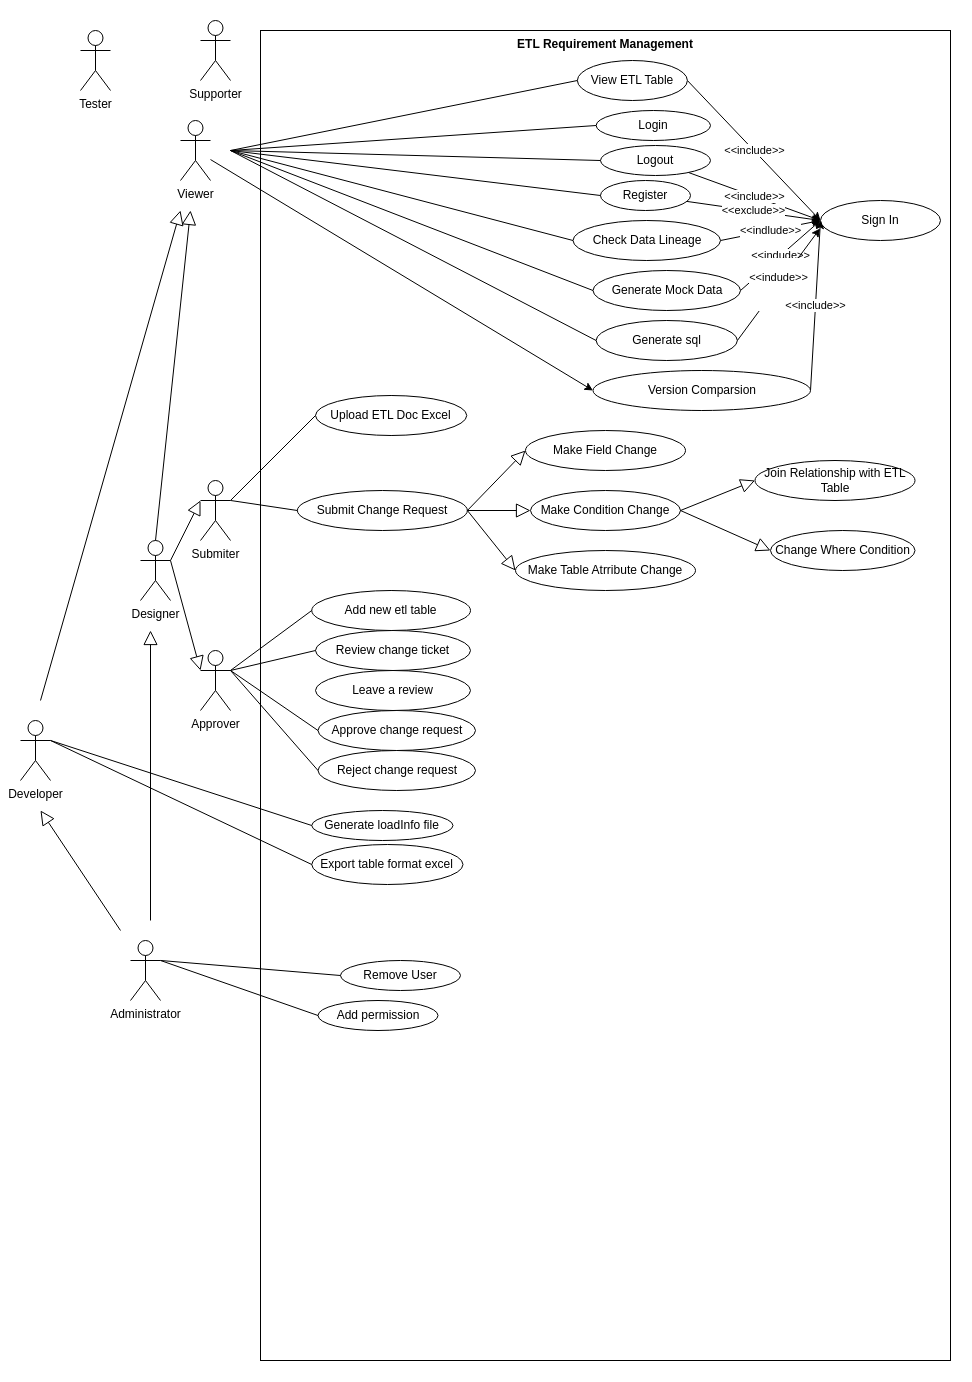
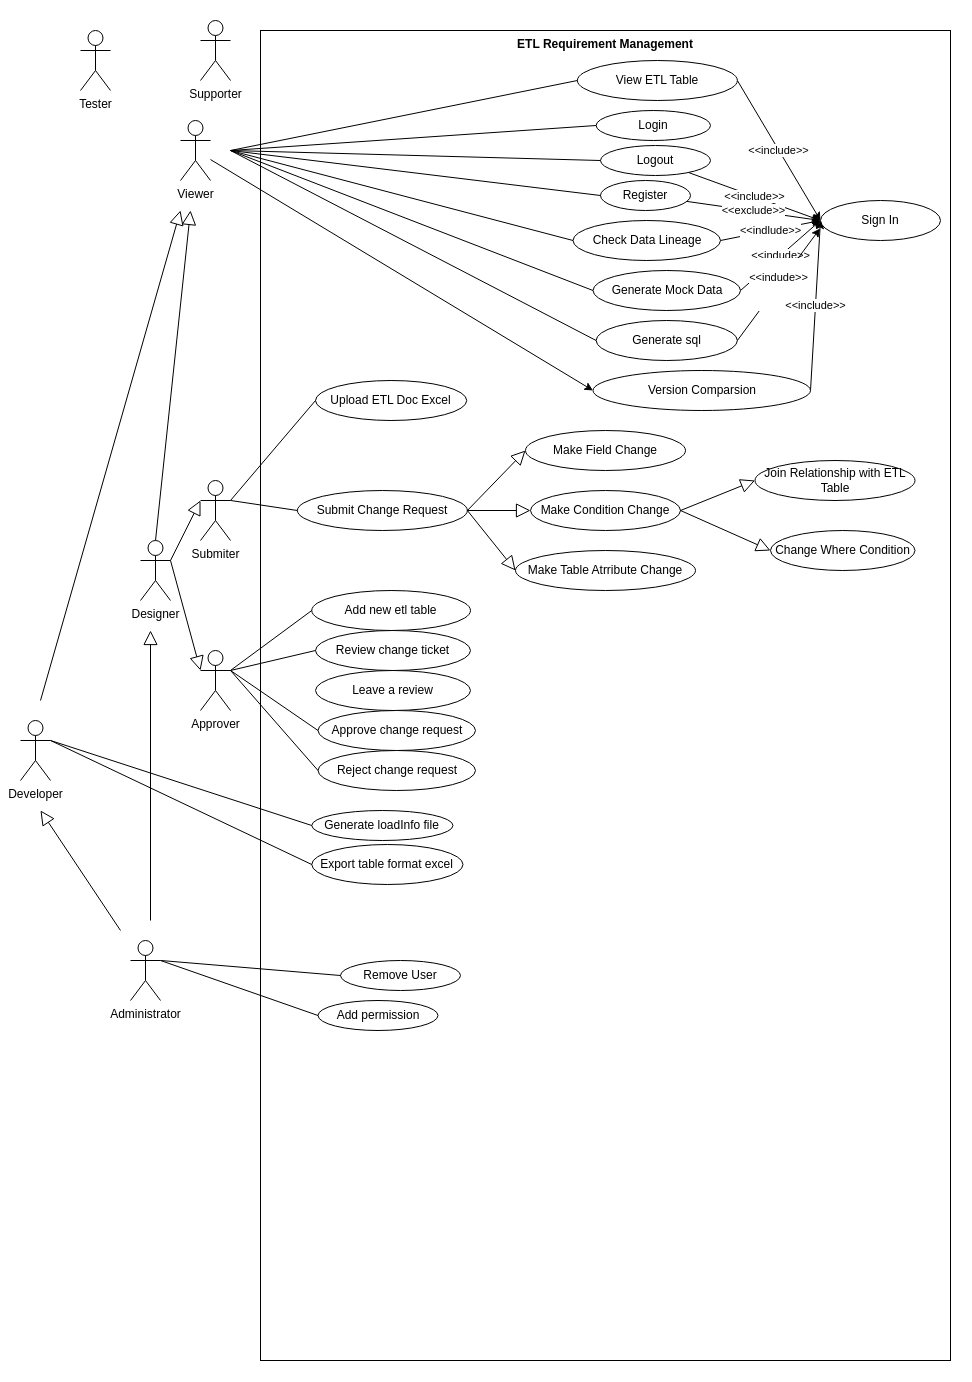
node "View ETL Table": size 110x40 -> 160x40
node "Upload ETL Doc Excel": moved (391, 416) -> (391, 401)
